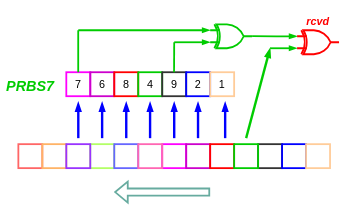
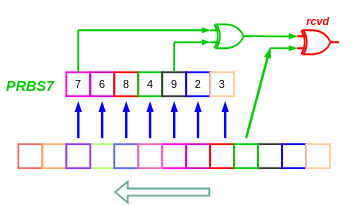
node "1": label "1" -> "3"
